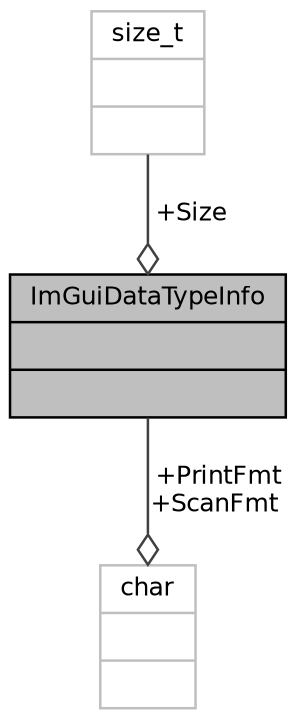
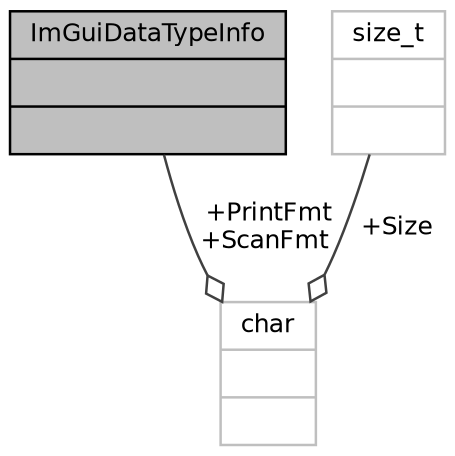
edge "size_t" -> "ImGuiDataTypeInfo": now "size_t" -> "char"
